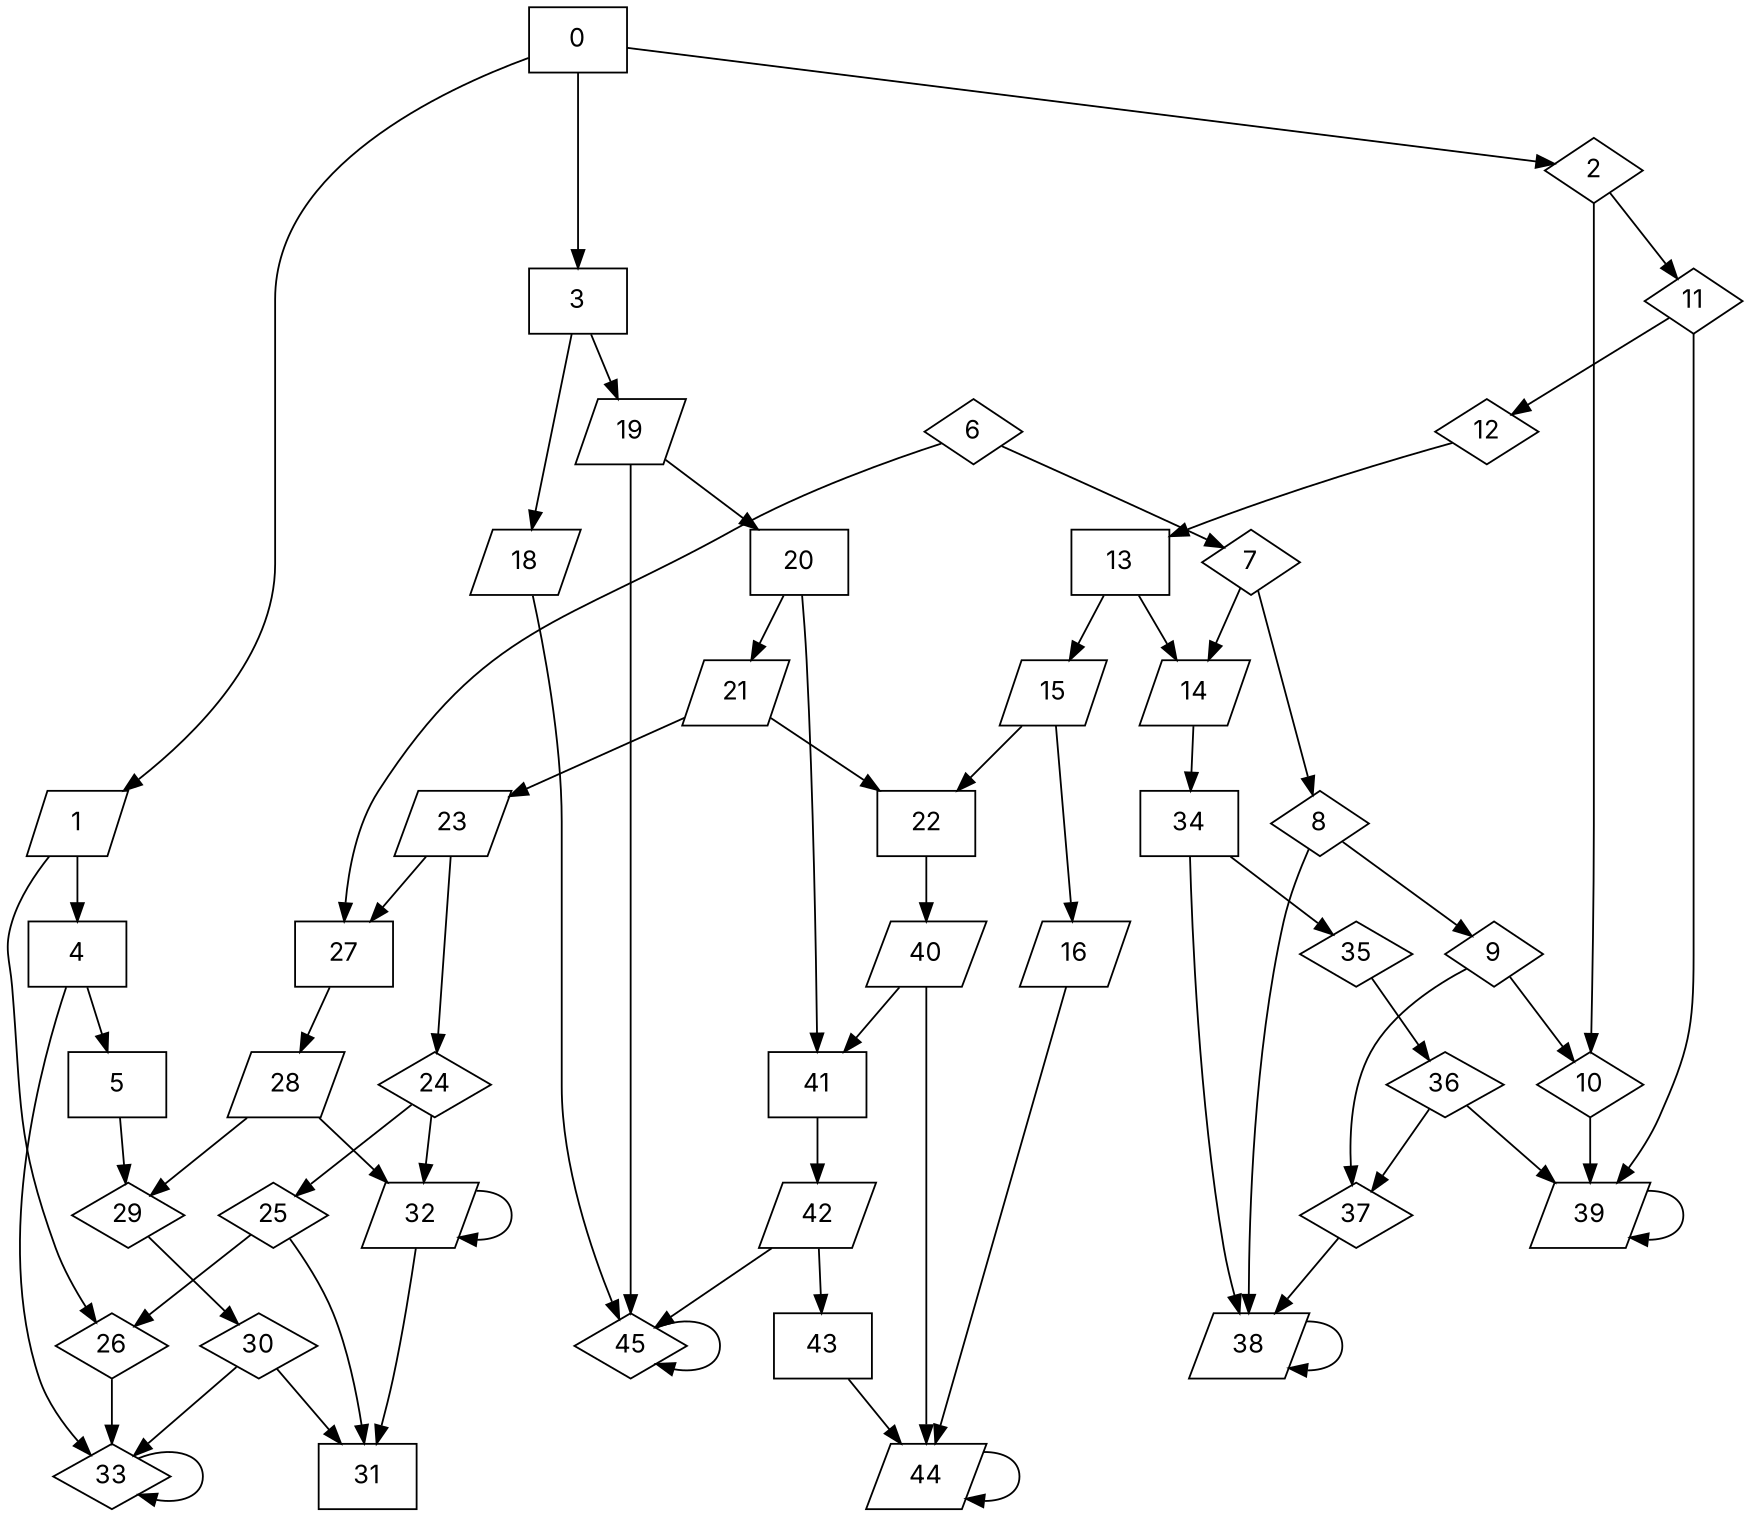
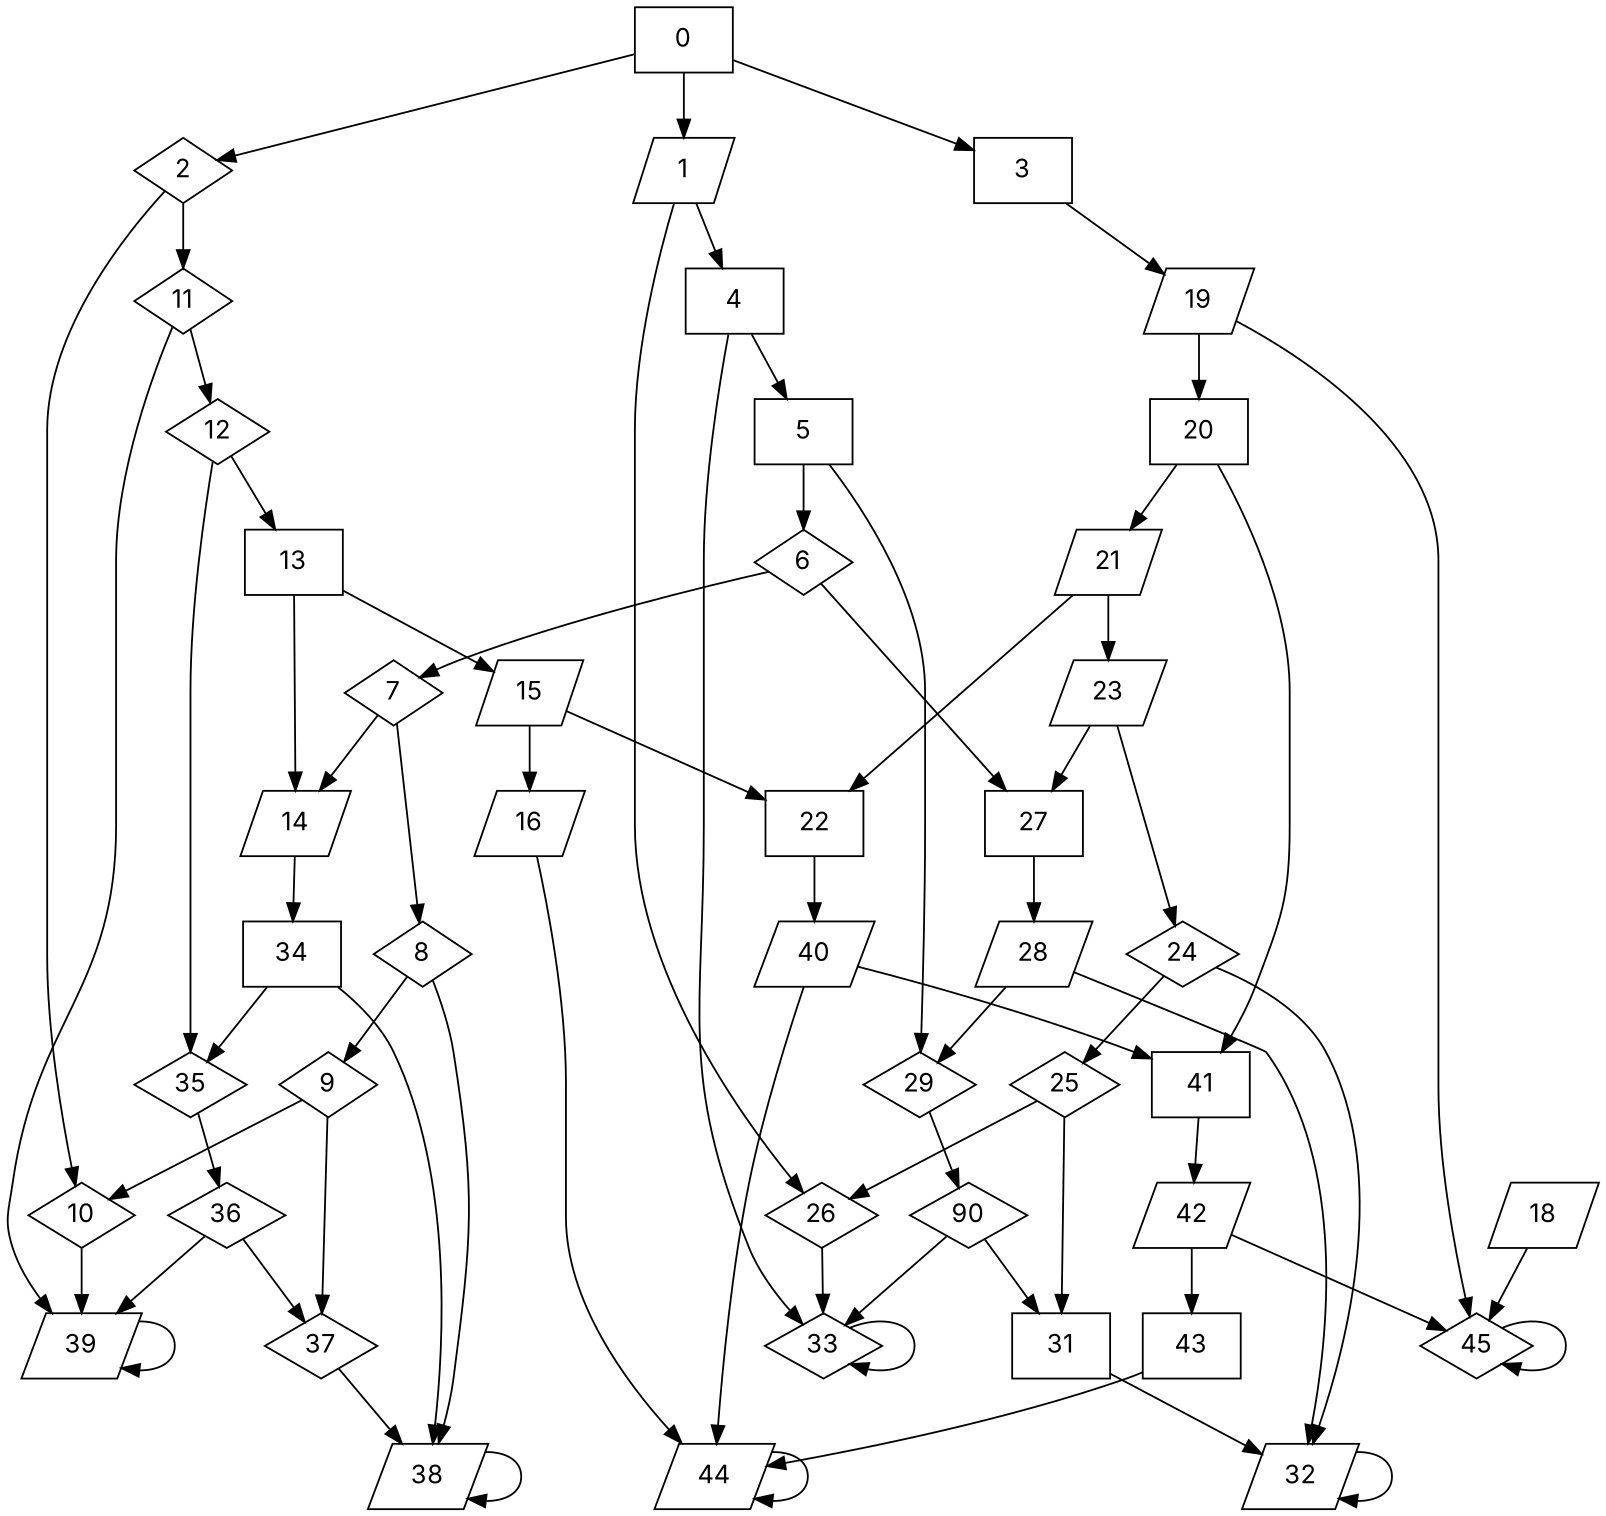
edge "3" -> "18": removed
edge "5" -> "6": added
edge "12" -> "35": added
edge "32" -> "31": reversed
node "30": label "30" -> "90"
